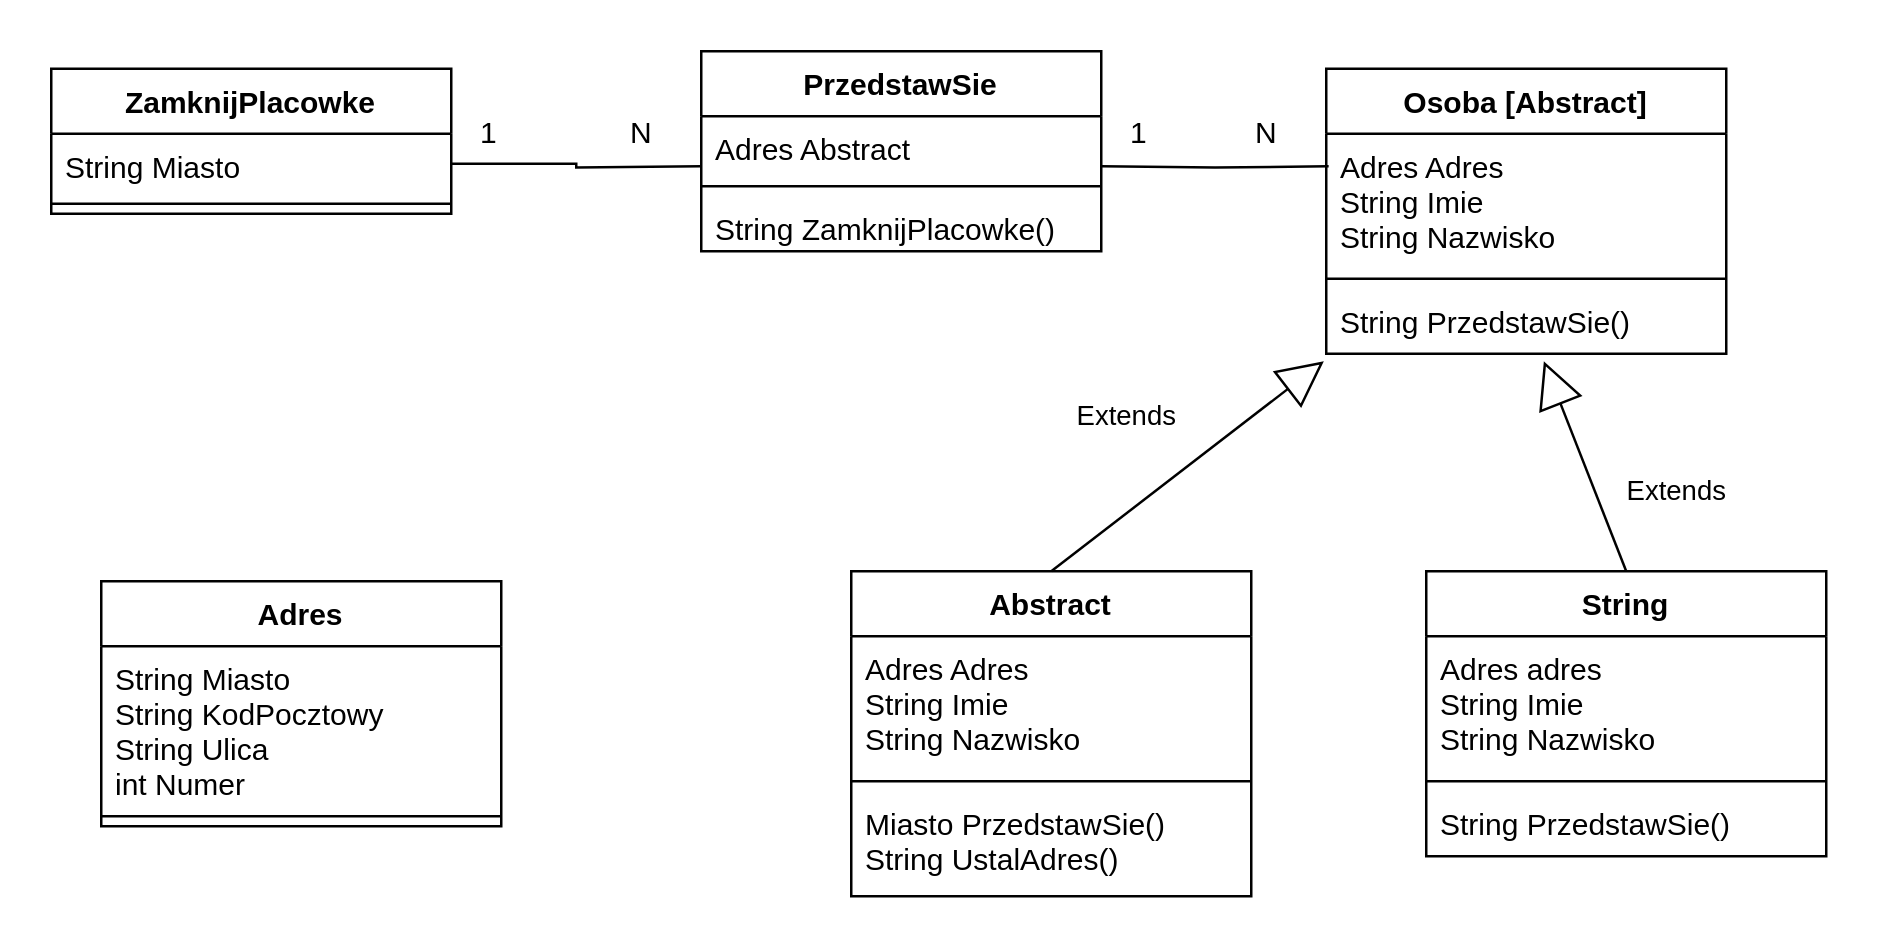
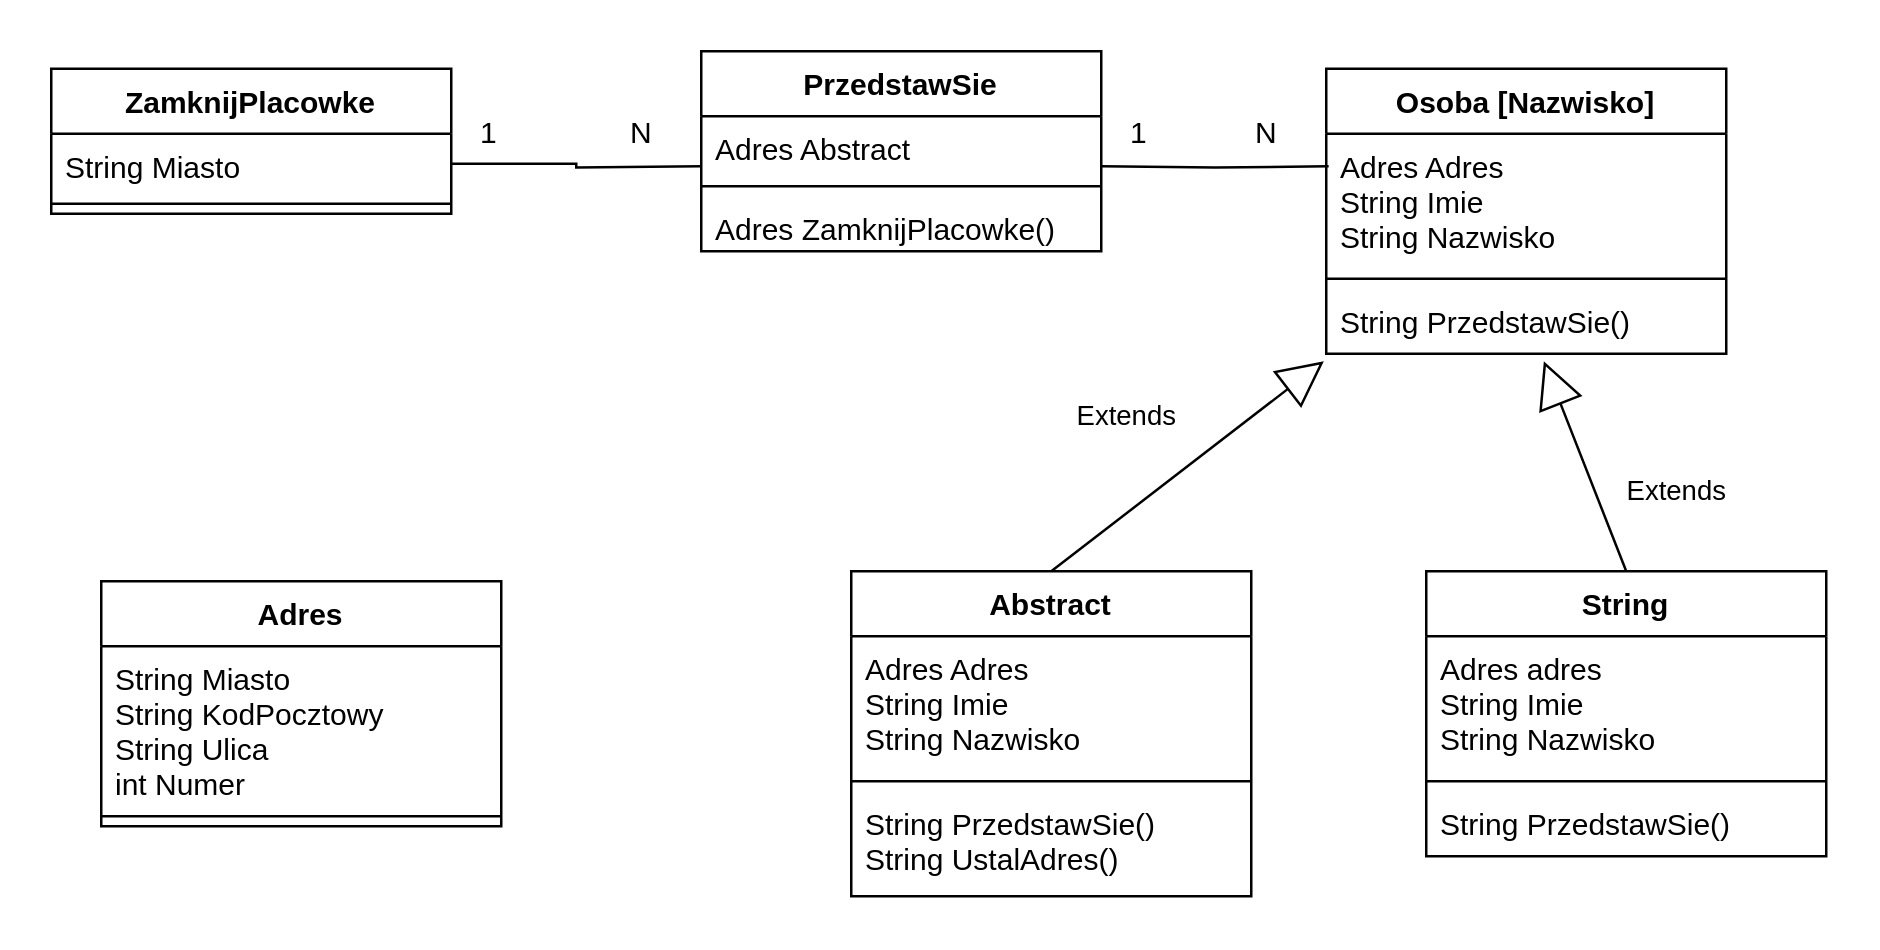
node "Osoba [Abstract]": label "Osoba [Abstract]" -> "Osoba [Nazwisko]"
node "String ZamknijPlacowke()": label "String ZamknijPlacowke()" -> "Adres ZamknijPlacowke()"
node "Miasto PrzedstawSie() String UstalAdres()": label "Miasto PrzedstawSie() String UstalAdres()" -> "String PrzedstawSie() String UstalAdres()"
